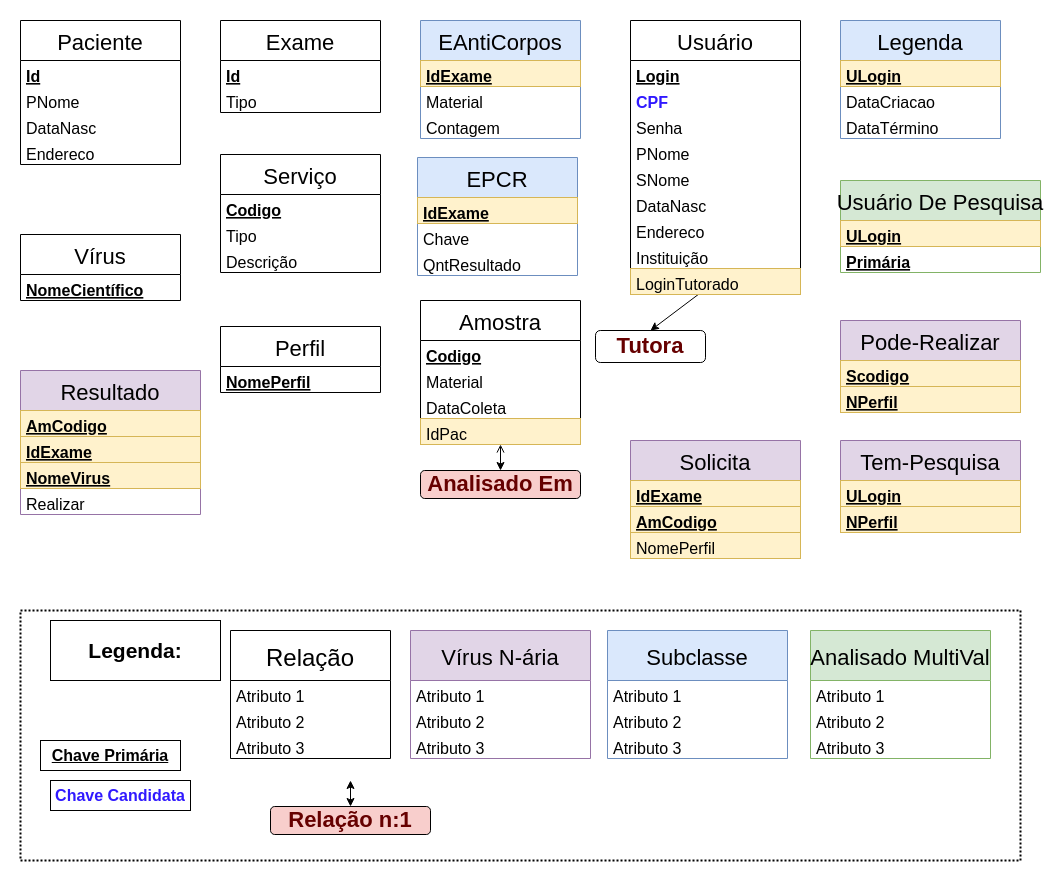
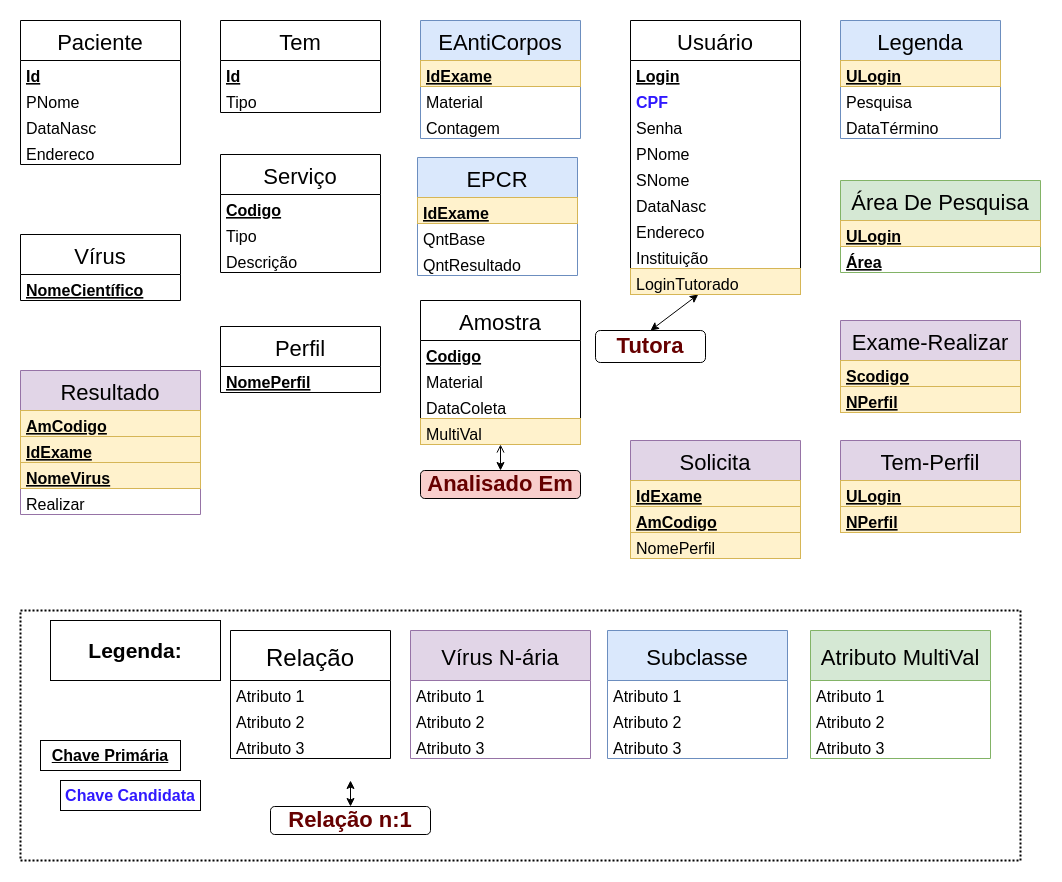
node "Exame": label "Exame" -> "Tem"
node "DataCriacao": label "DataCriacao" -> "Pesquisa"
node "Usuário De Pesquisa": label "Usuário De Pesquisa" -> "Área De Pesquisa"
node "Chave": label "Chave" -> "QntBase"
node "Primária": label "Primária" -> "Área"
edge "LoginTutorado" -> "Tutora": arrowhead none -> classic
node "Pode-Realizar": label "Pode-Realizar" -> "Exame-Realizar"
node "IdPac": label "IdPac" -> "MultiVal"
node "Tem-Pesquisa": label "Tem-Pesquisa" -> "Tem-Perfil"
node "Analisado MultiVal": label "Analisado MultiVal" -> "Atributo MultiVal"
node "Chave Candidata": moved (121, 796) -> (131, 796)
node "Relação n:1": fillcolor #f8cecc -> #ffffff
